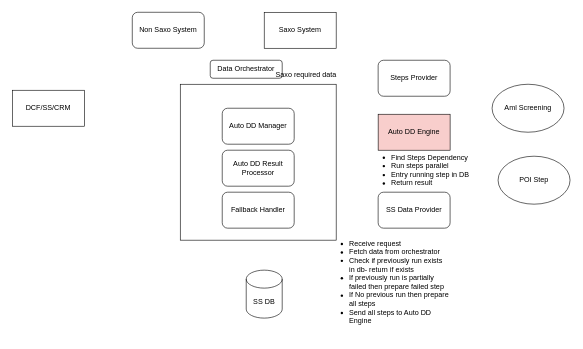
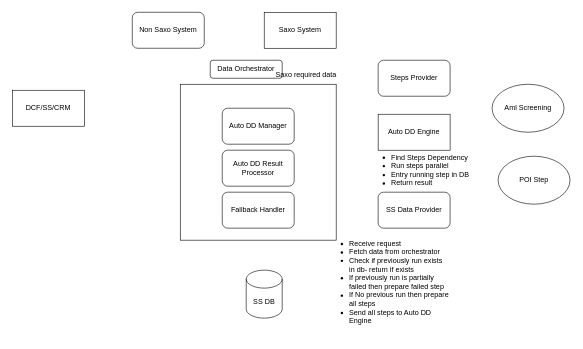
node "Auto DD Engine": fillcolor #f8cecc -> #ffffff
